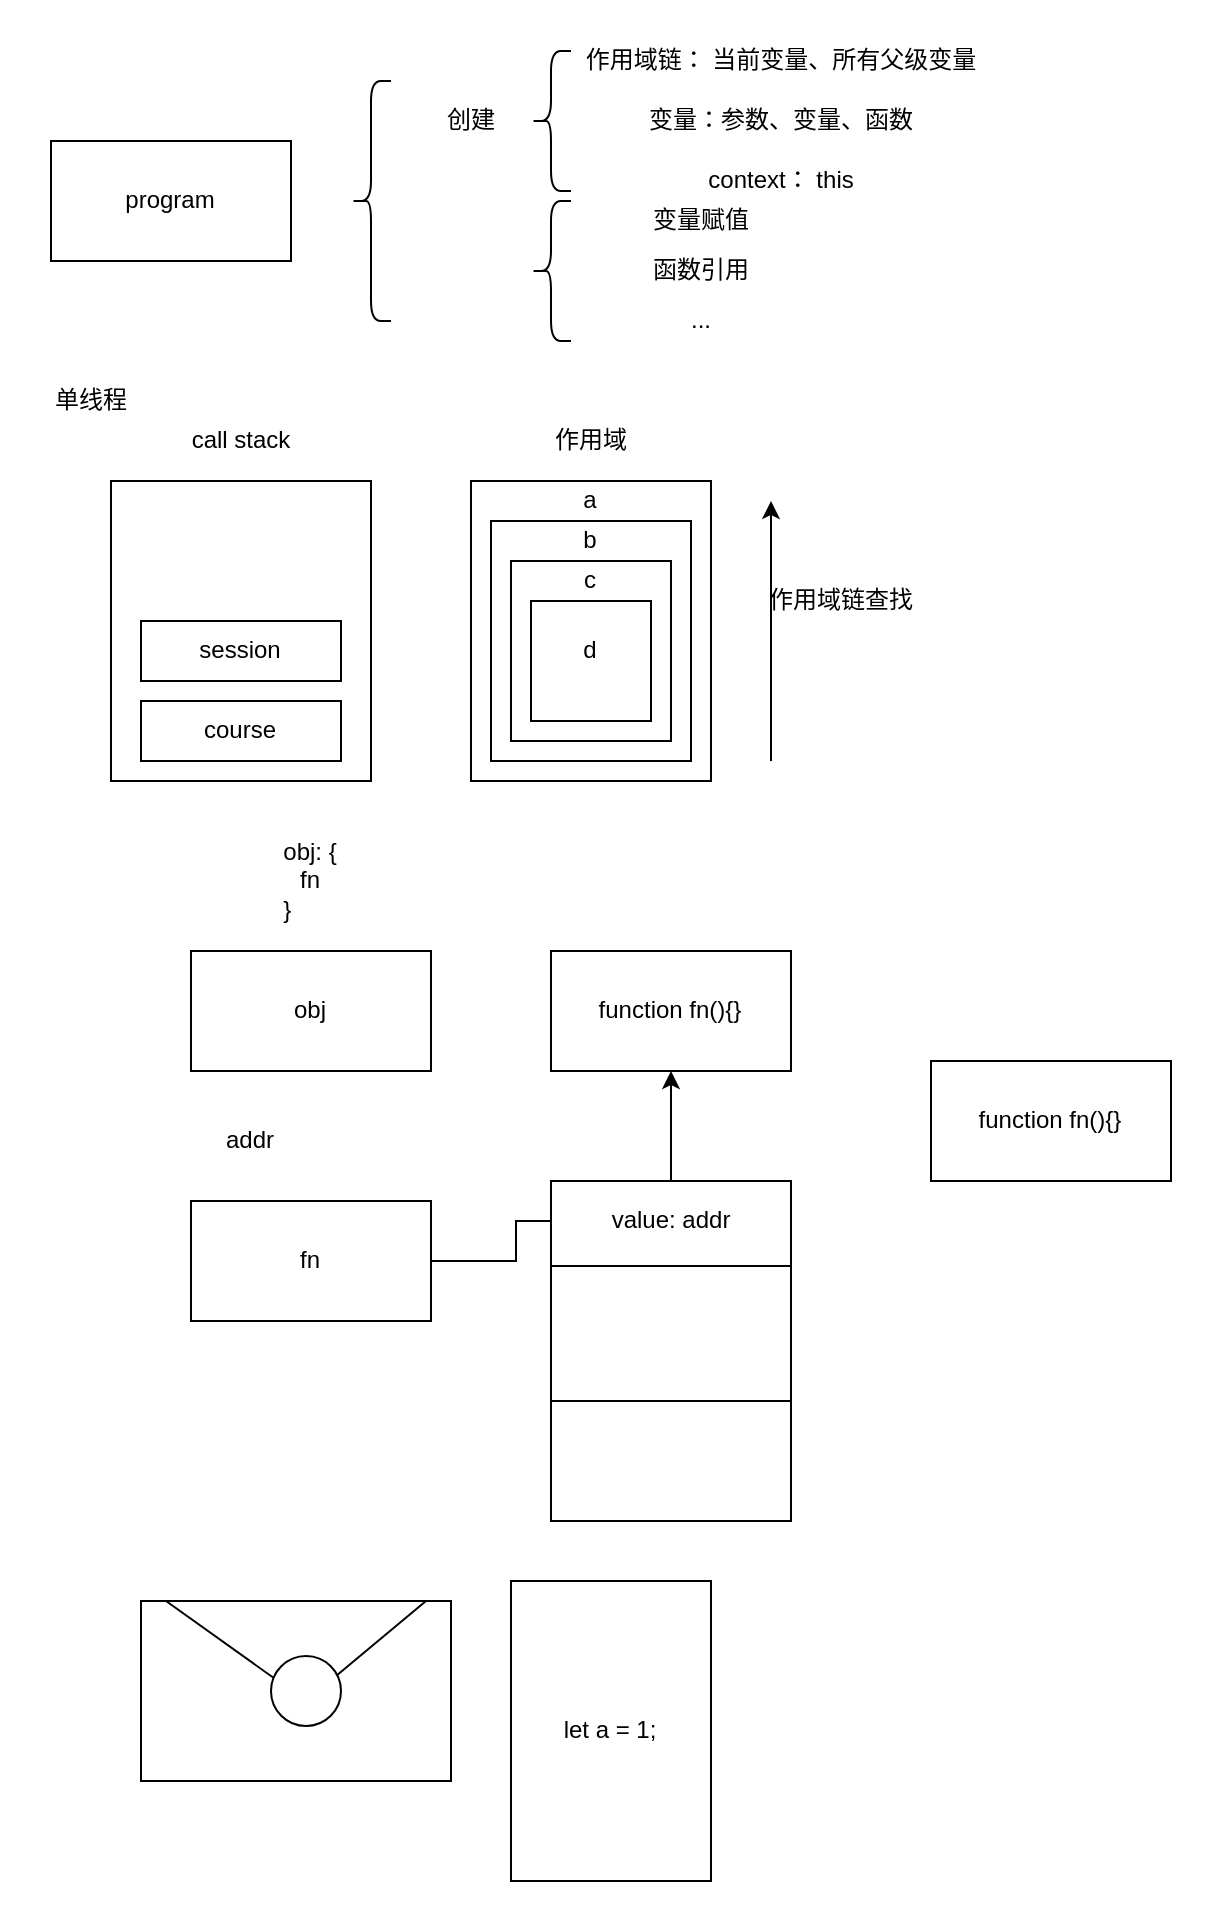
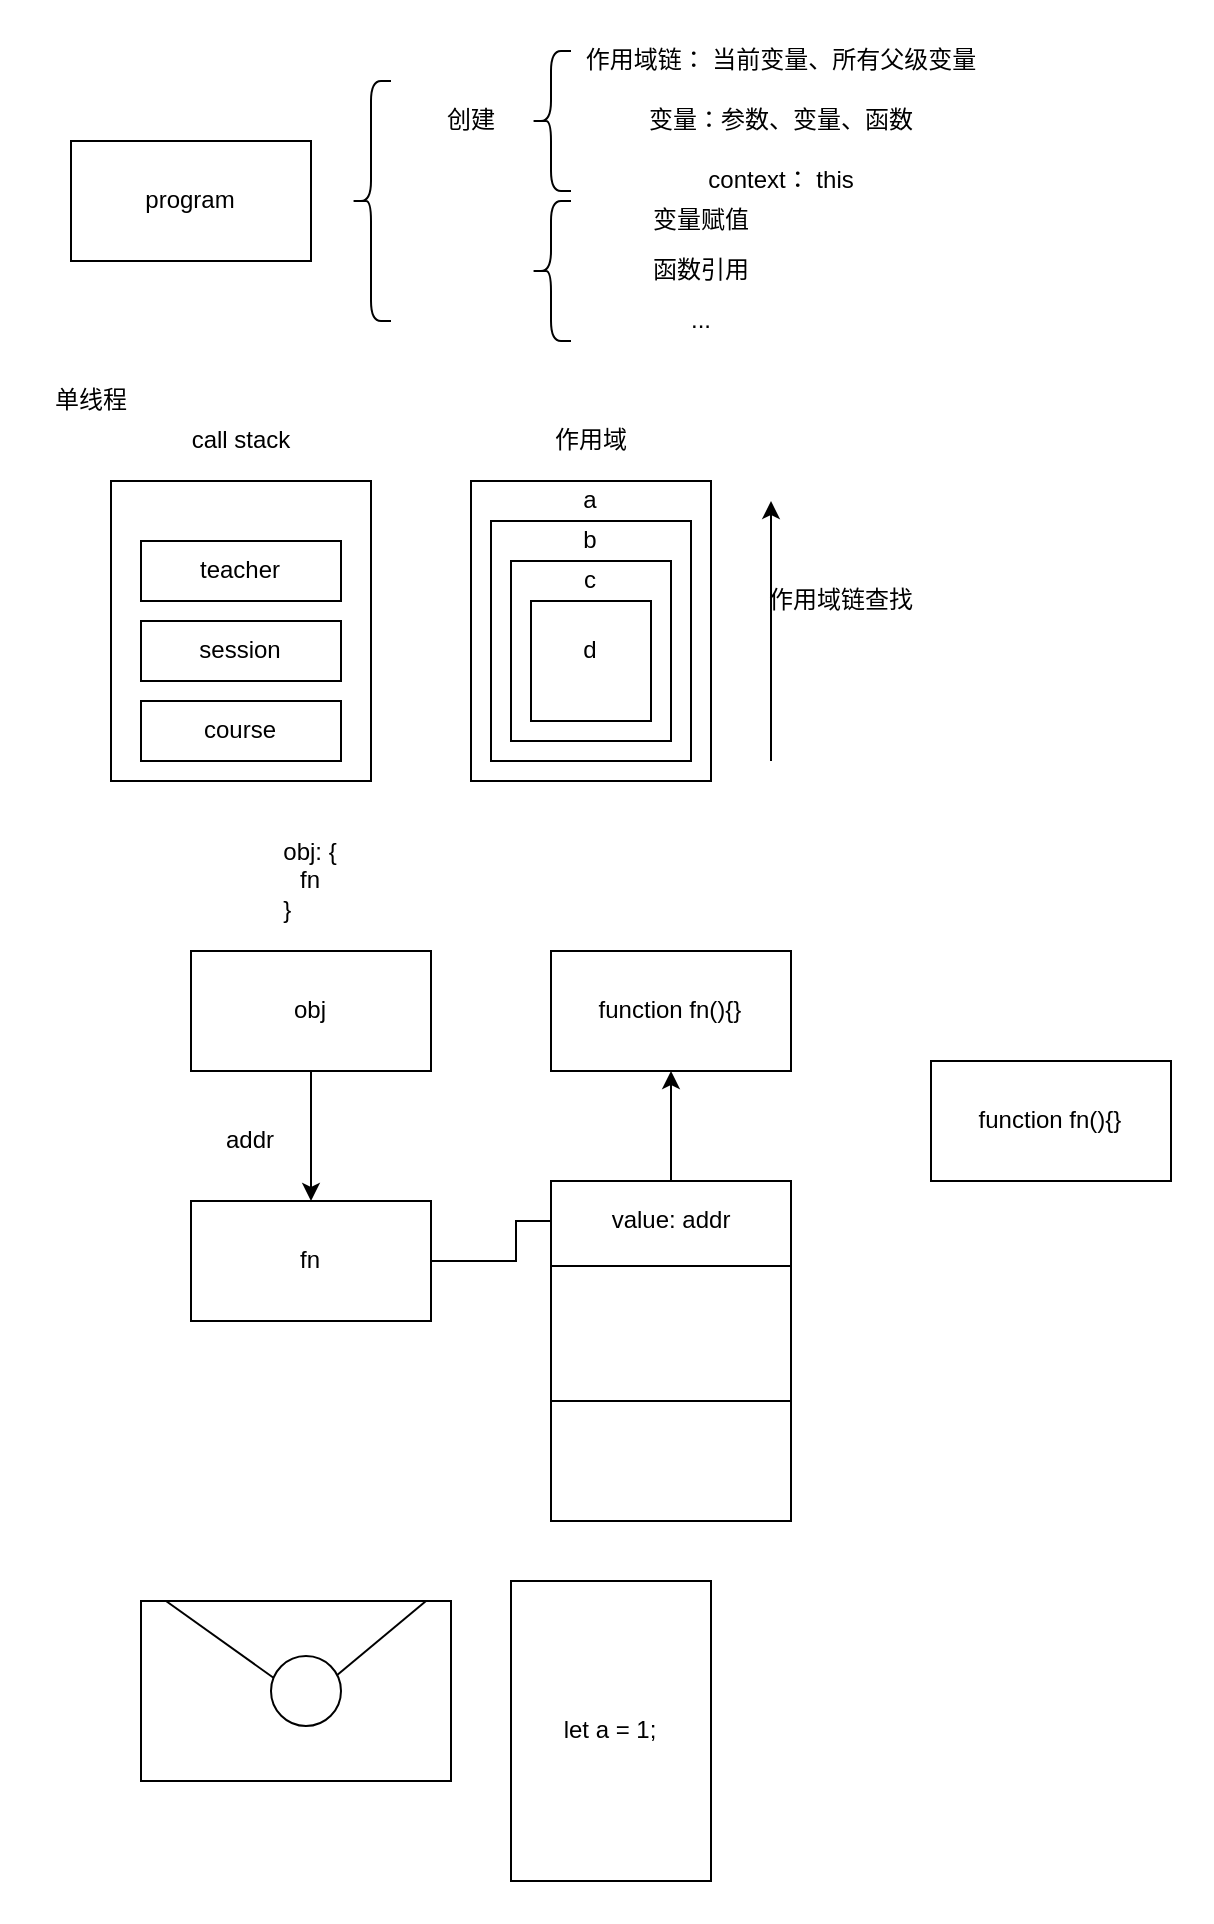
node "program": moved (171, 201) -> (191, 201)
node "teacher": added
edge "obj" -> "fn": added
